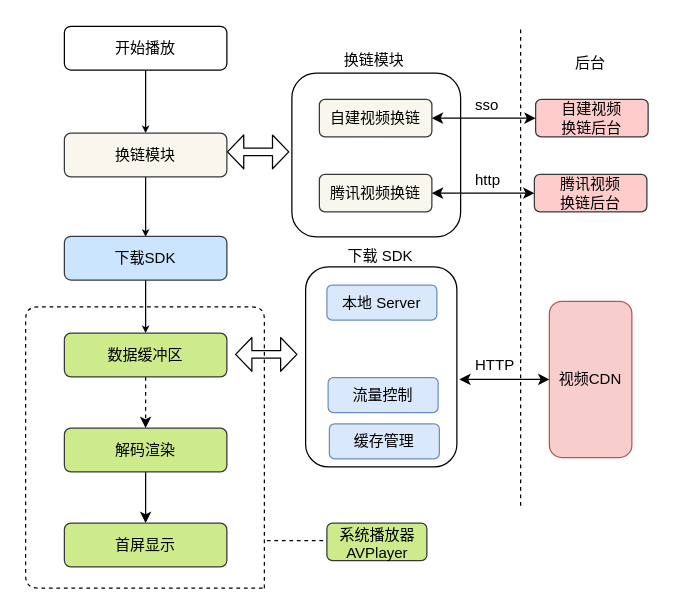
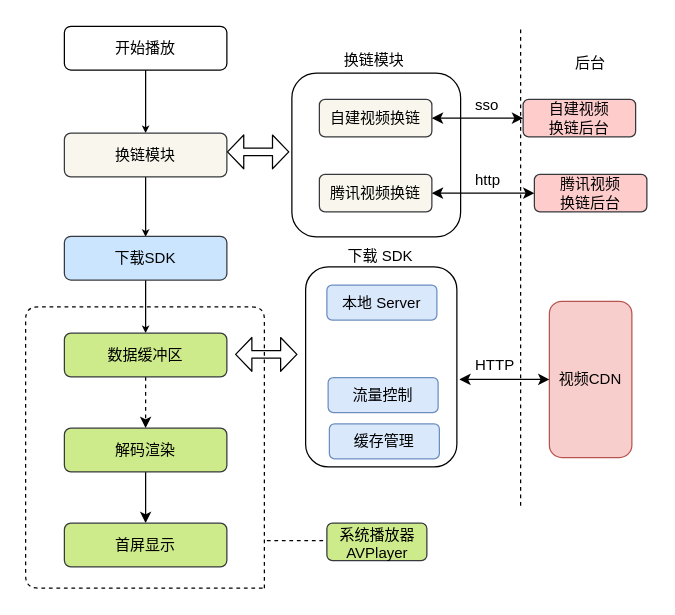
node "自建视频 换链后台": moved (592, 118) -> (579, 118)
